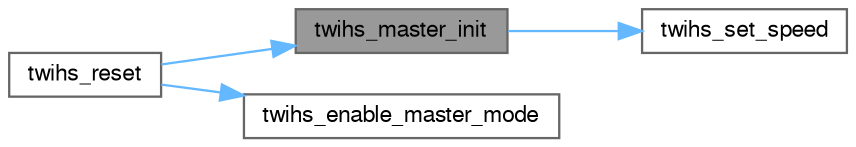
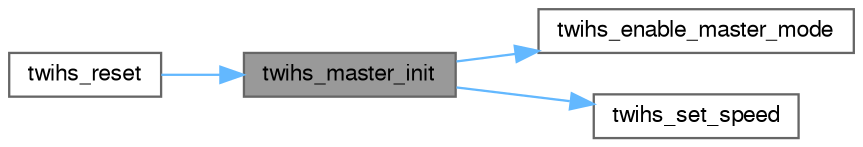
edge "twihs_reset" -> "twihs_enable_master_mode": now "twihs_master_init" -> "twihs_enable_master_mode"
